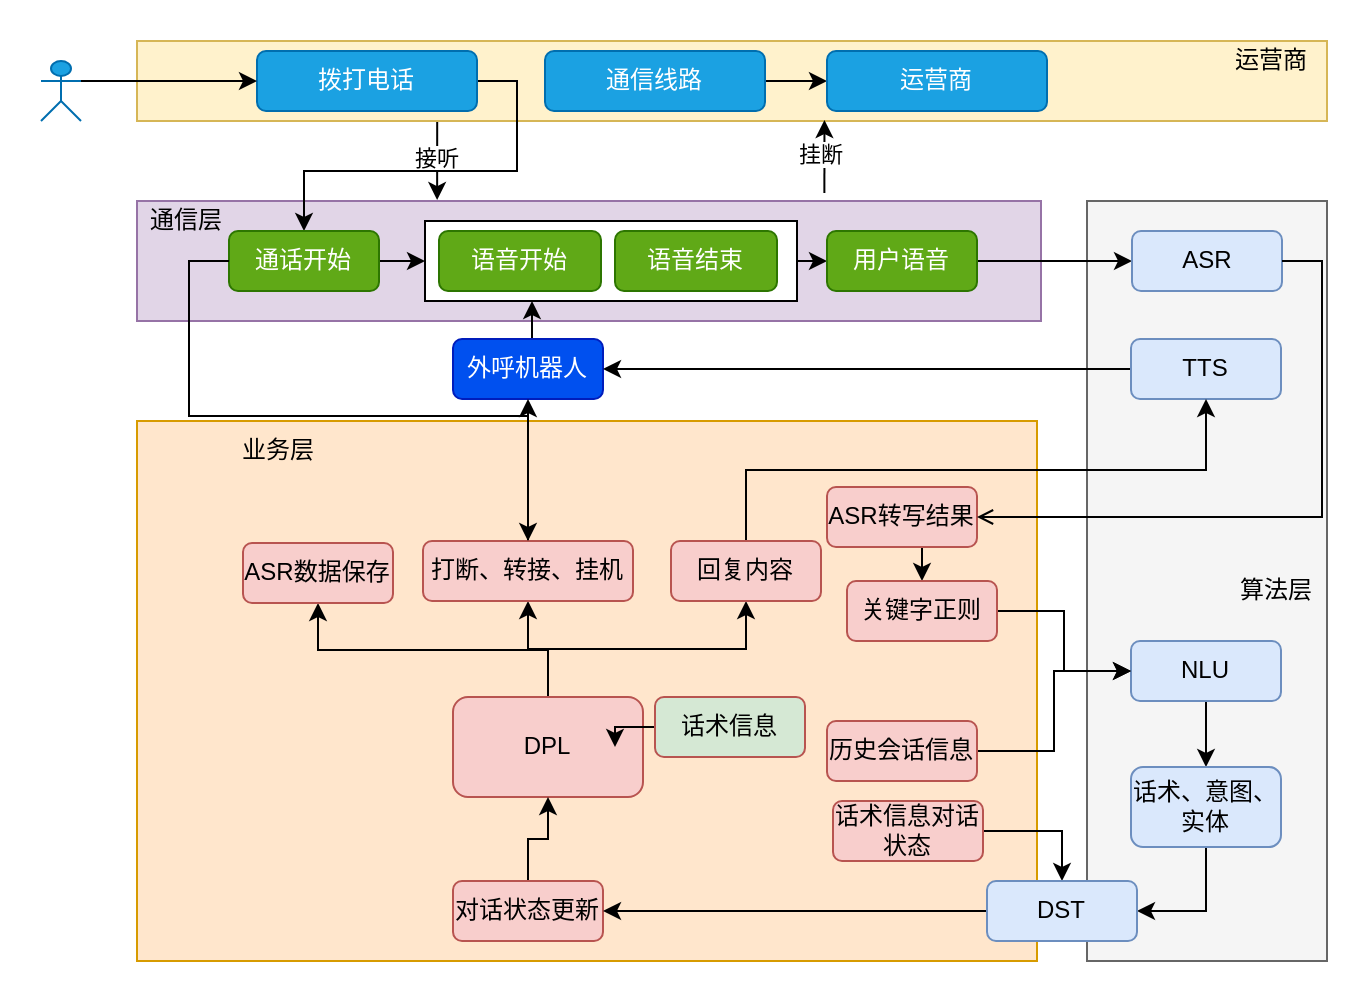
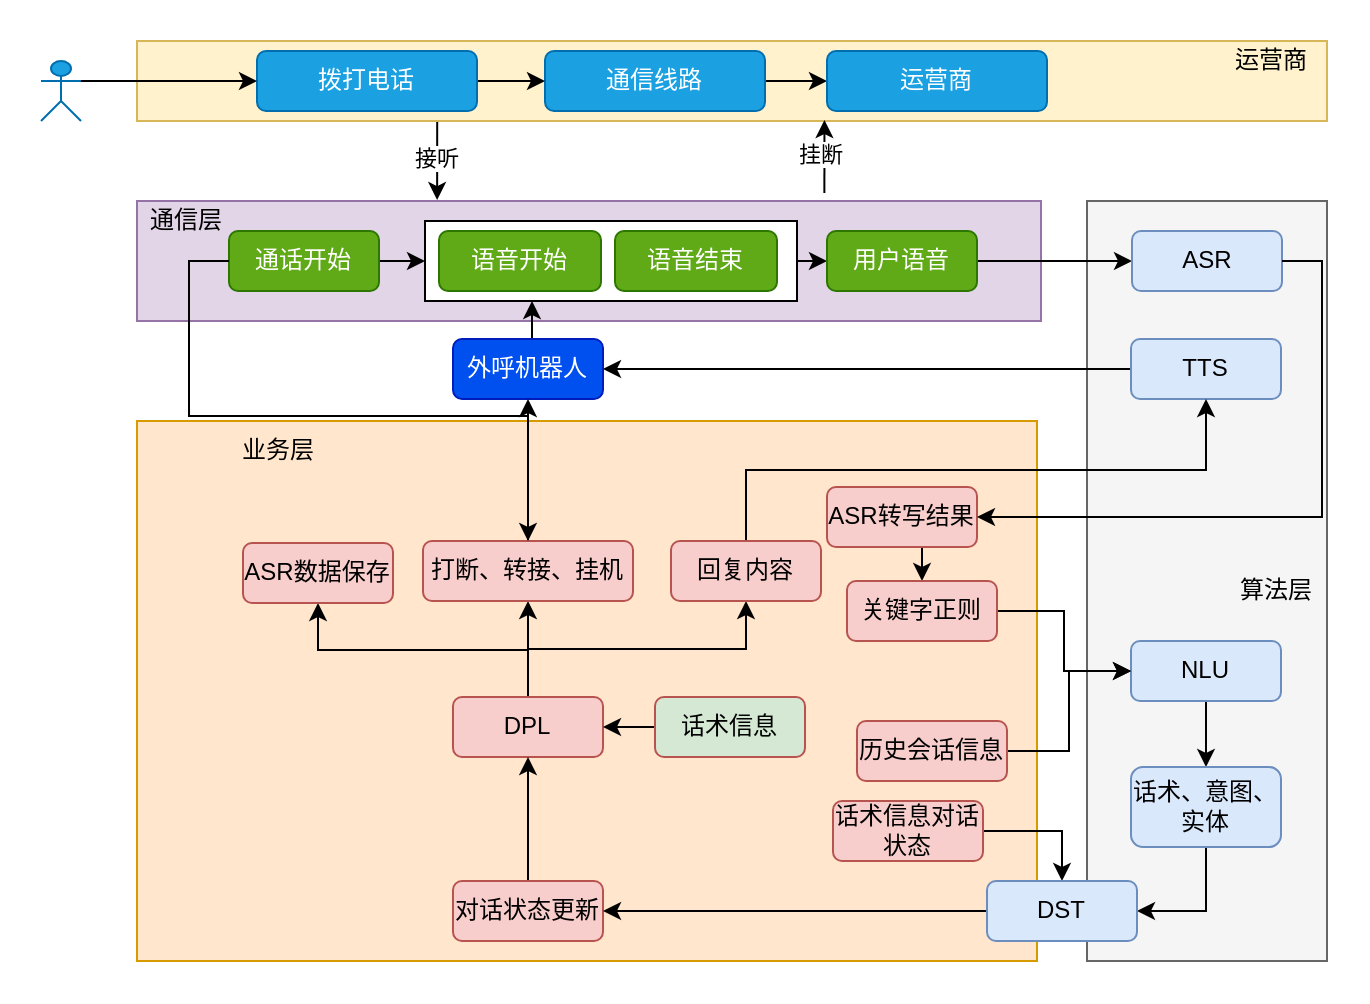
edge "拨打电话" -> "通话开始": now "拨打电话" -> "通信线路"
edge "ASR" -> "ASR转写结果": arrowhead open -> classic
node "DPL": size 190x100 -> 150x60
node "历史会话信息": moved (902, 751) -> (932, 751)
